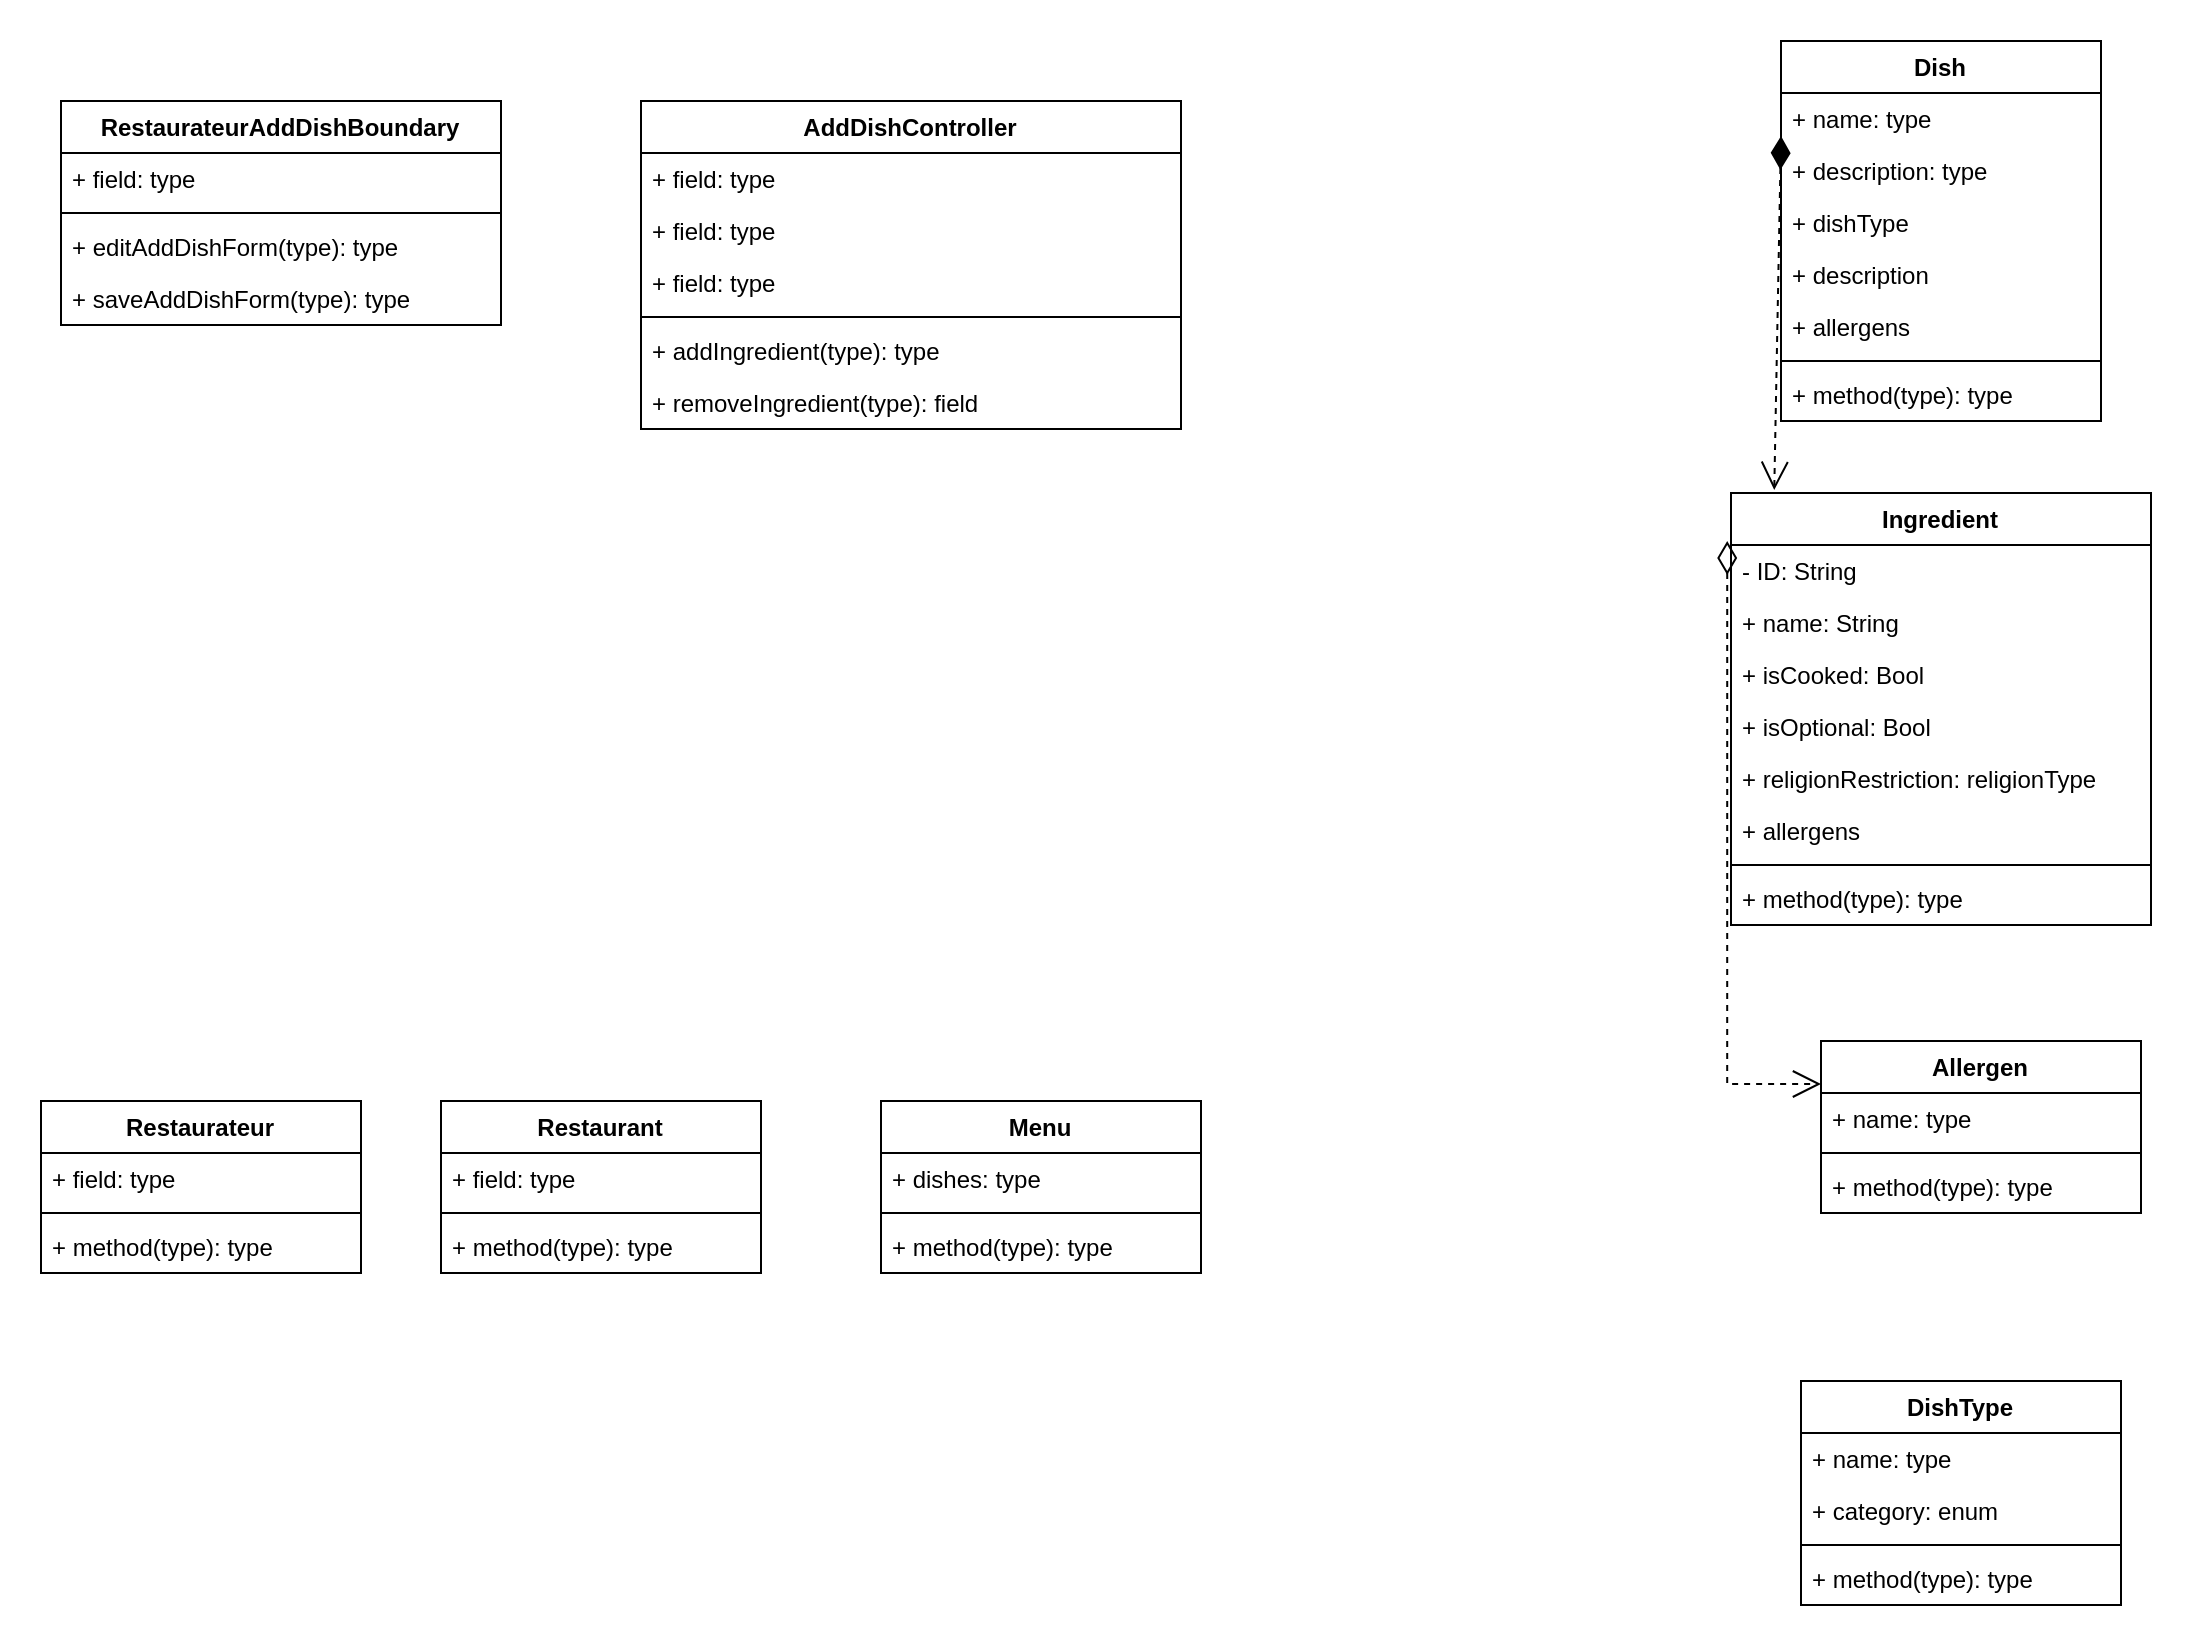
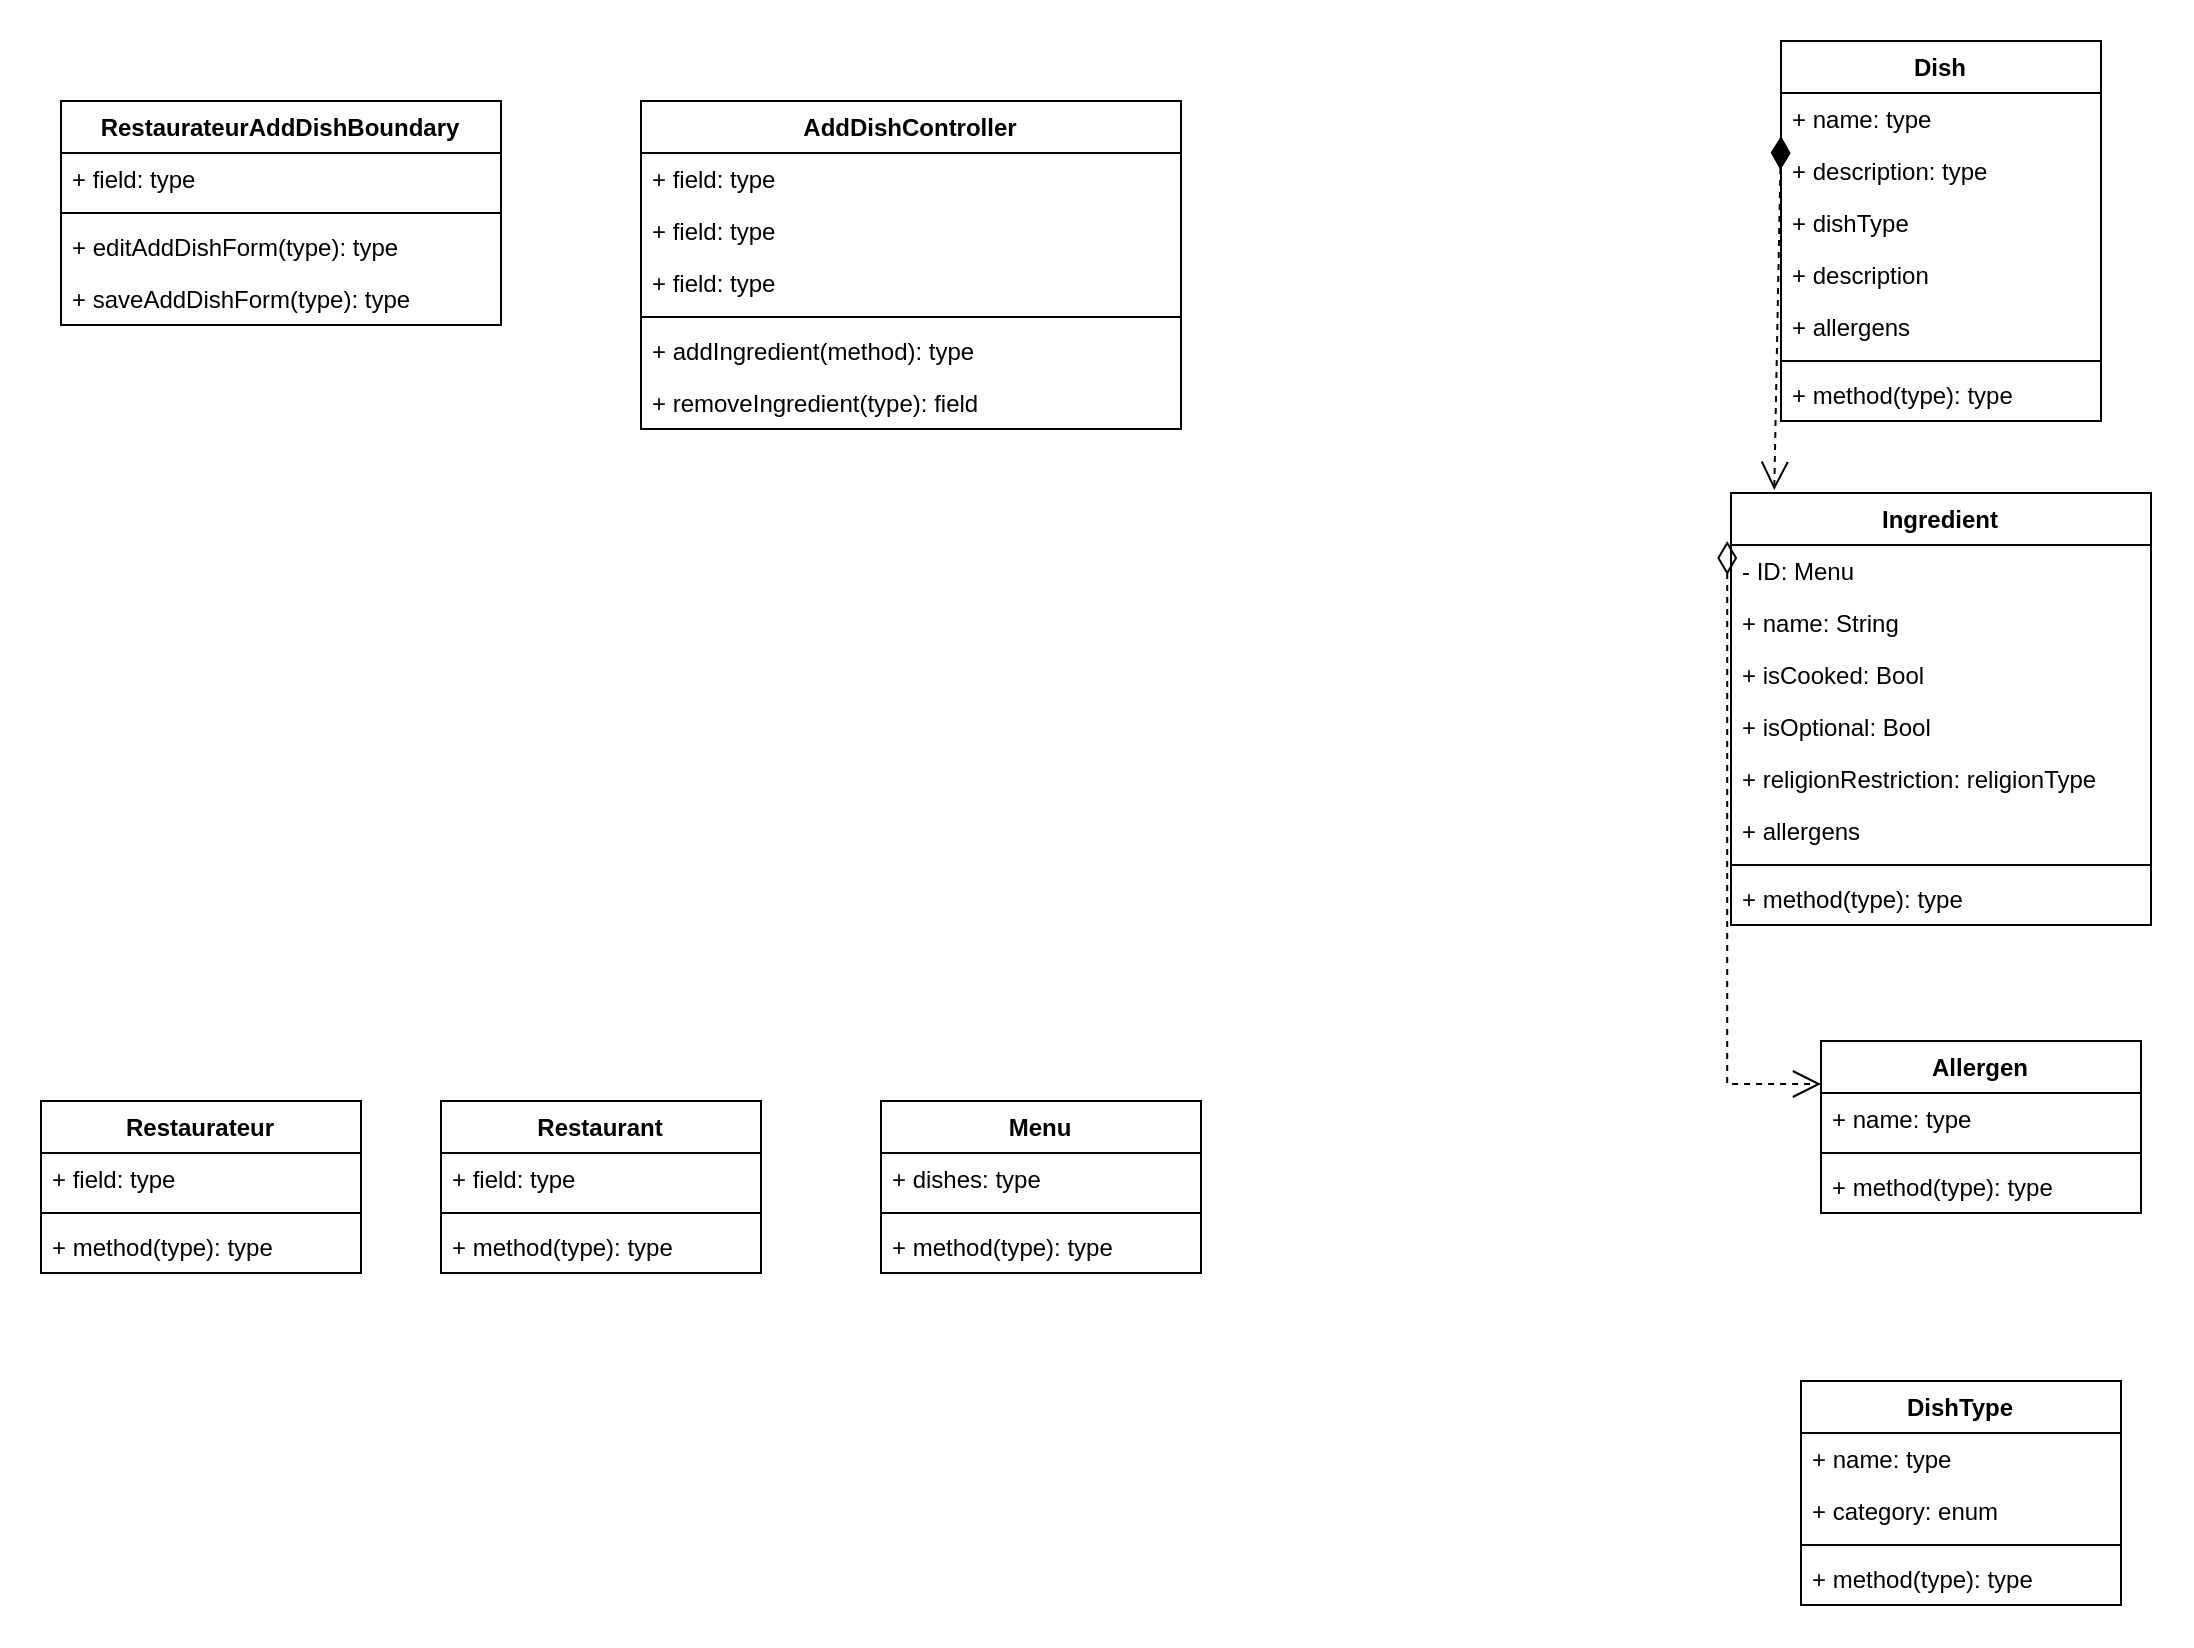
node "+ addIngredient(type): type": label "+ addIngredient(type): type" -> "+ addIngredient(method): type"
node "- ID: String": label "- ID: String" -> "- ID: Menu"
